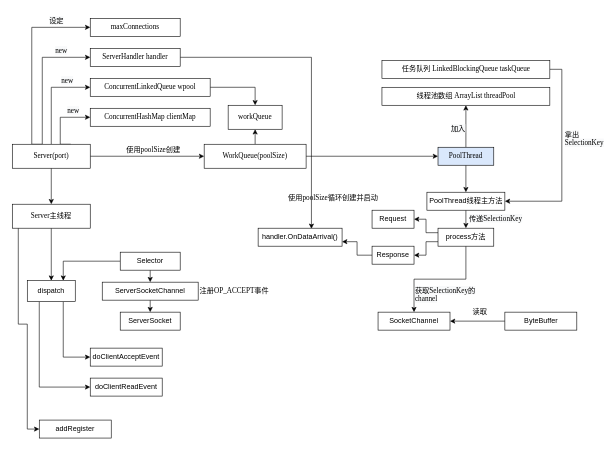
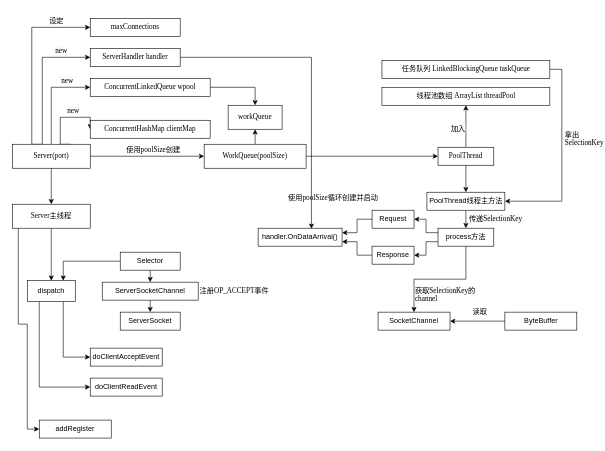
node "ConcurrentHashMap clientMap": moved (150, 117) -> (150, 129)
node "PoolThread": fillcolor #dae8fc -> #ffffff
edge "Request" -> "handler.OnDataArrival()": added
